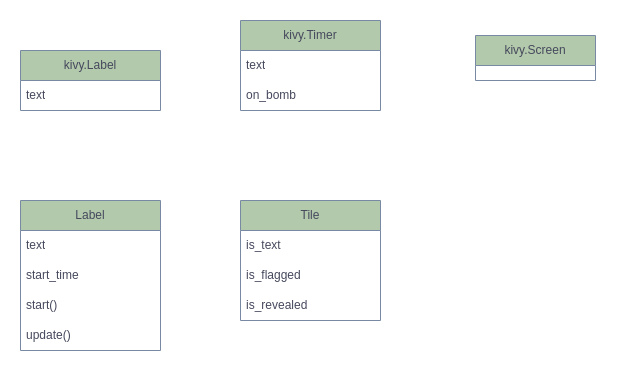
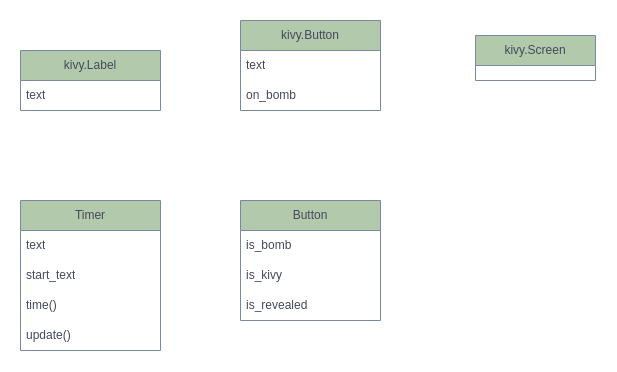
node "kivy.Timer": label "kivy.Timer" -> "kivy.Button"
node "Label": label "Label" -> "Timer"
node "Tile": label "Tile" -> "Button"
node "is_text": label "is_text" -> "is_bomb"
node "start_time": label "start_time" -> "start_text"
node "is_flagged": label "is_flagged" -> "is_kivy"
node "start()": label "start()" -> "time()"
